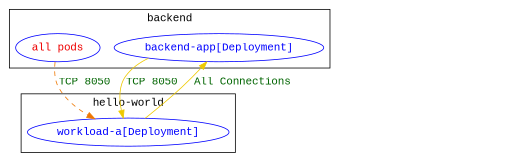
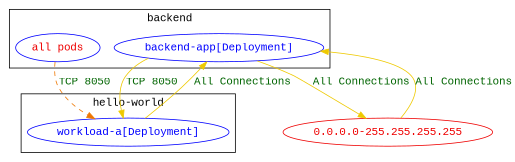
node "0.0.0.0-255.255.255.255": added
